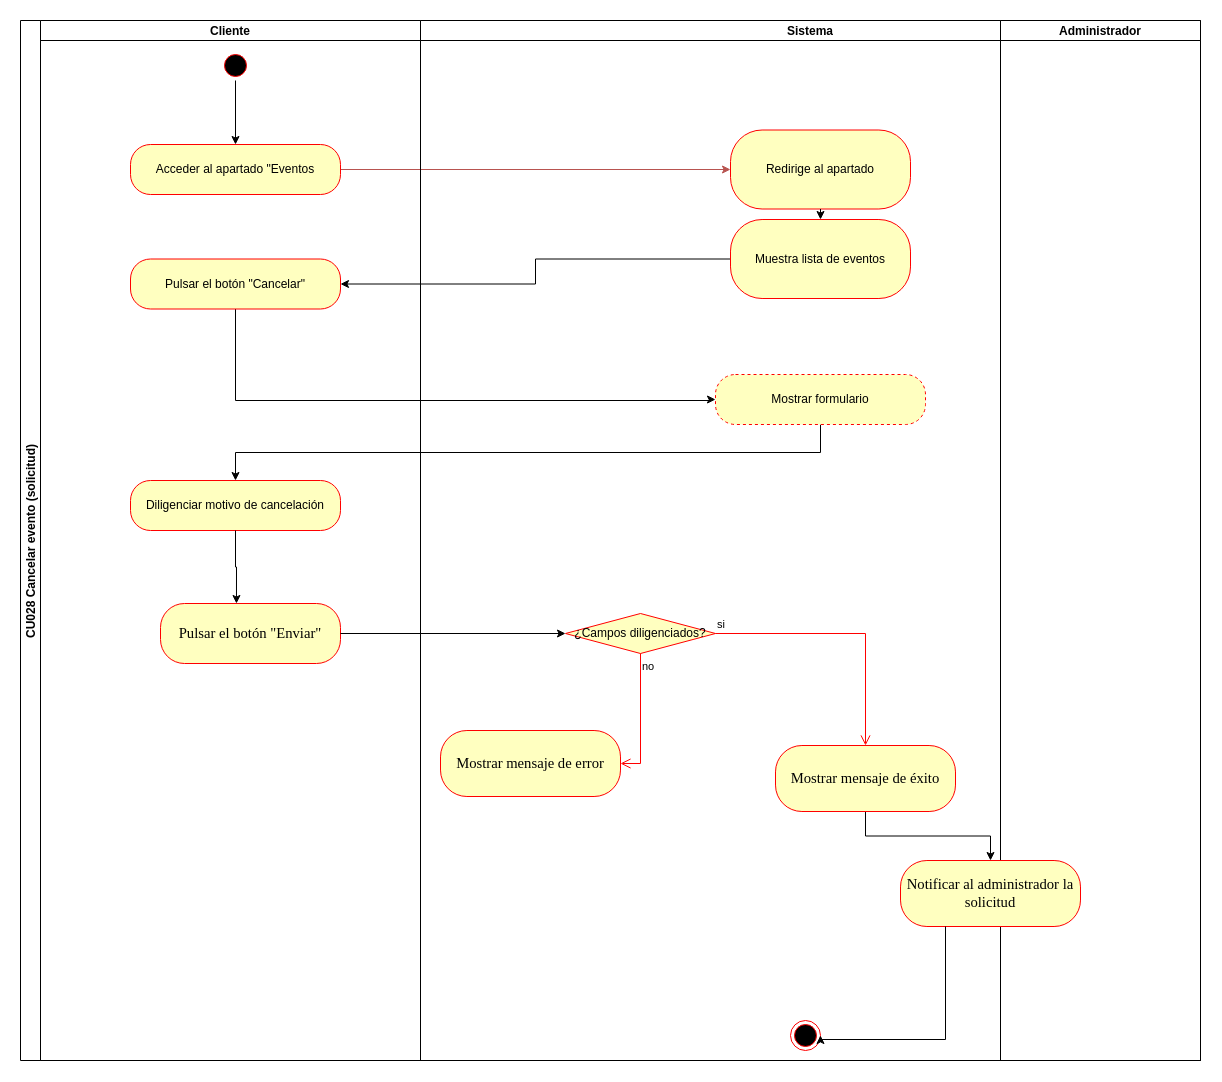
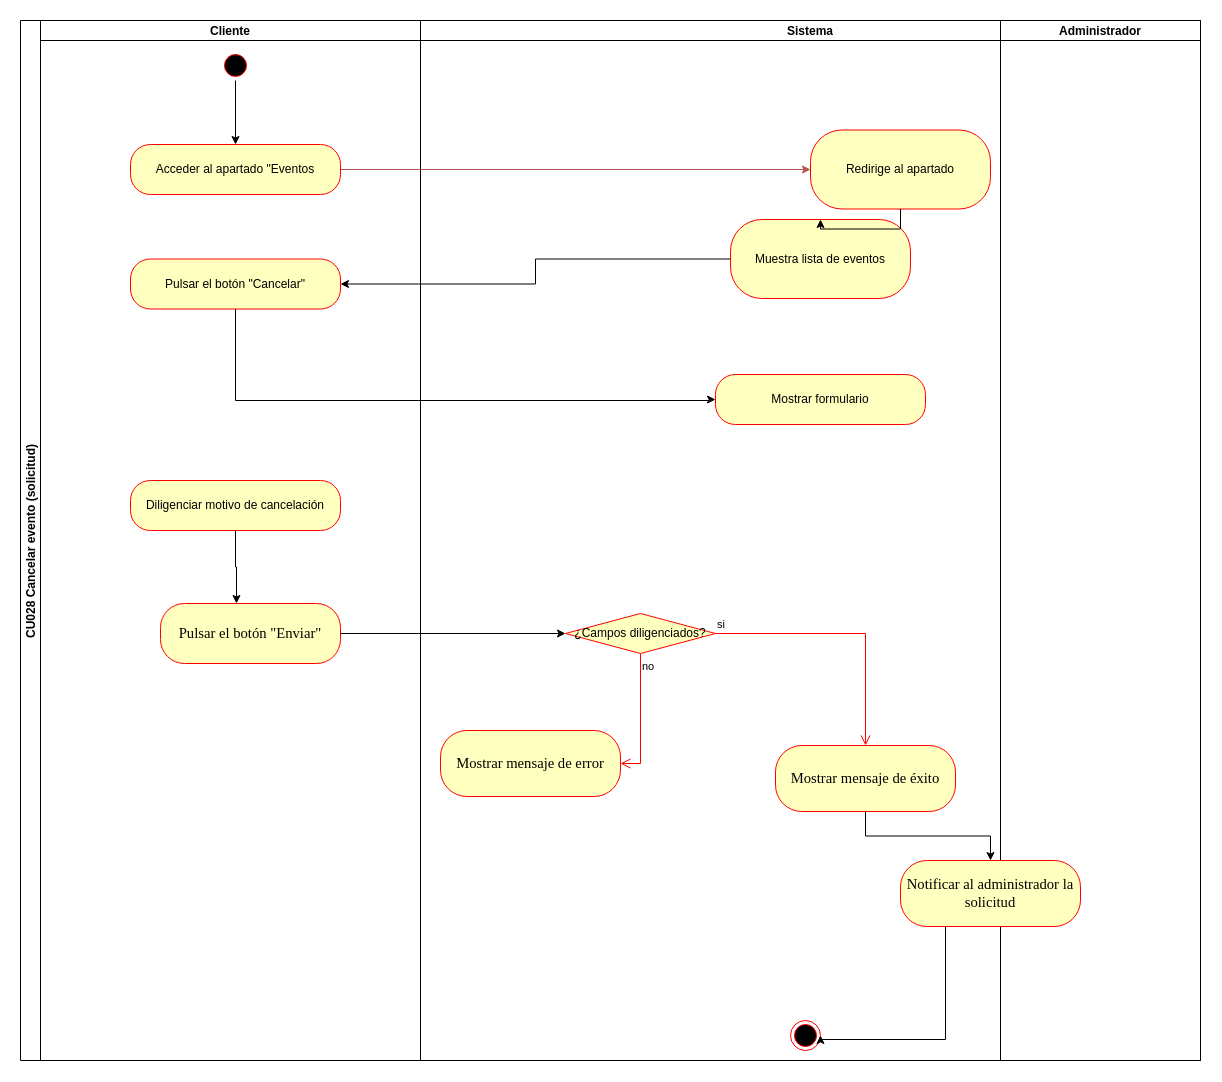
node "Redirige al apartado": moved (821, 170) -> (901, 170)
node "Mostrar formulario": style dashed -> solid
edge "Mostrar formulario" -> "Diligenciar motivo de cancelación": removed
